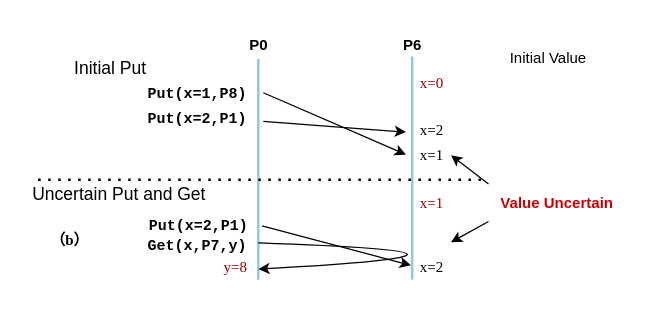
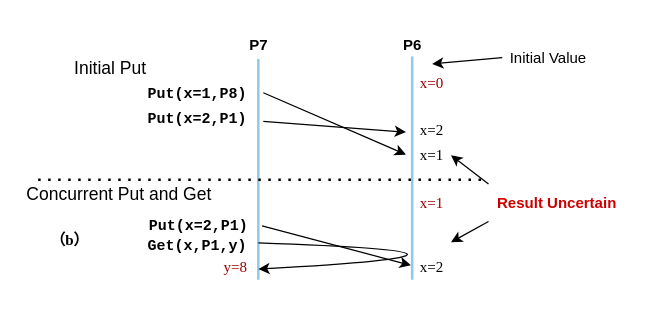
node "P0": label "P0" -> "P7"
edge "Initial Value" -> "x=0": added
node "Uncertain Put and Get": label "Uncertain Put and Get" -> "Concurrent Put and Get"
node "Value Uncertain": label "Value Uncertain" -> "Result Uncertain"
node "Get(x,P7,y)": label "Get(x,P7,y)" -> "Get(x,P1,y)"
